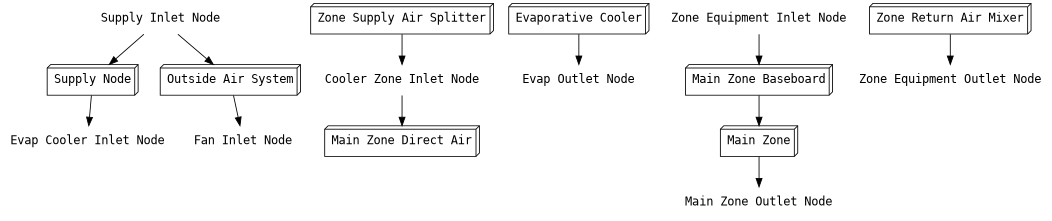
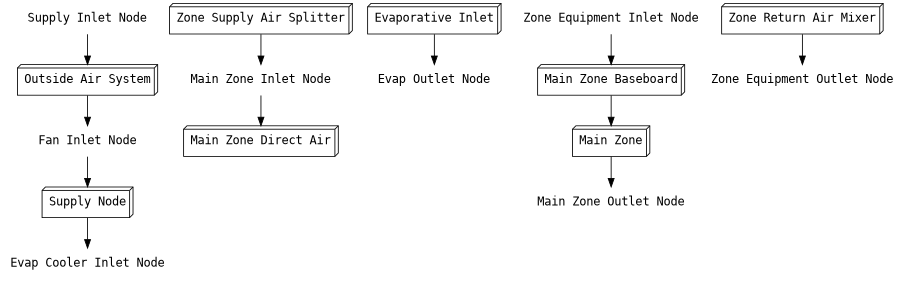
node "Evaporative Cooler": label "Evaporative Cooler" -> "Evaporative Inlet"
edge "Supply Inlet Node" -> "Supply Node": now "Fan Inlet Node" -> "Supply Node"
node "Cooler Zone Inlet Node": label "Cooler Zone Inlet Node" -> "Main Zone Inlet Node"
